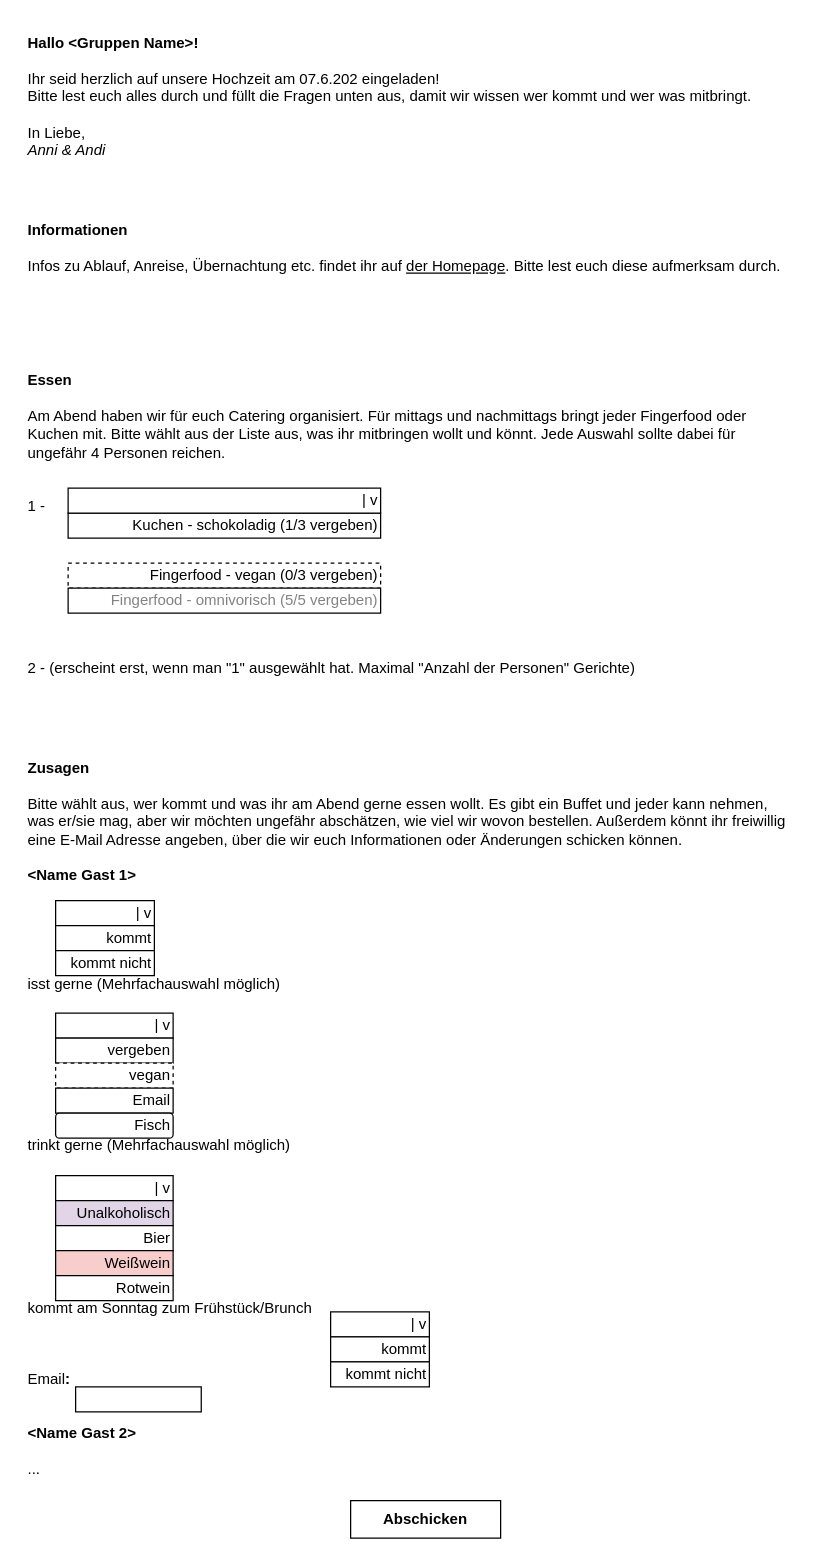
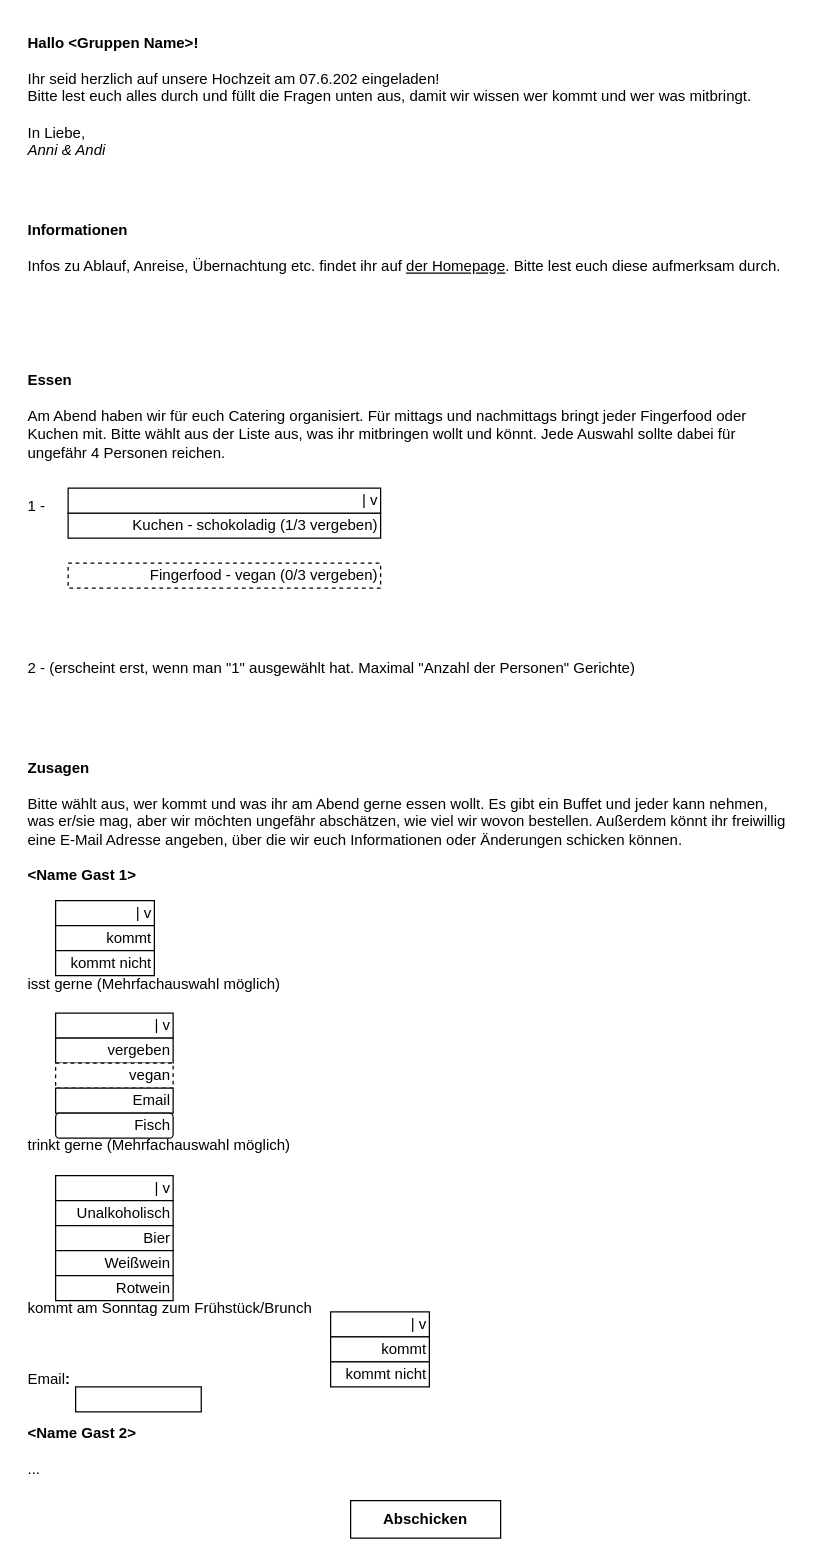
node "Fingerfood - omnivorisch (5/5 vergeben)": removed
node "Unalkoholisch": fillcolor #e1d5e7 -> #ffffff
node "Weißwein": fillcolor #f8cecc -> #ffffff
